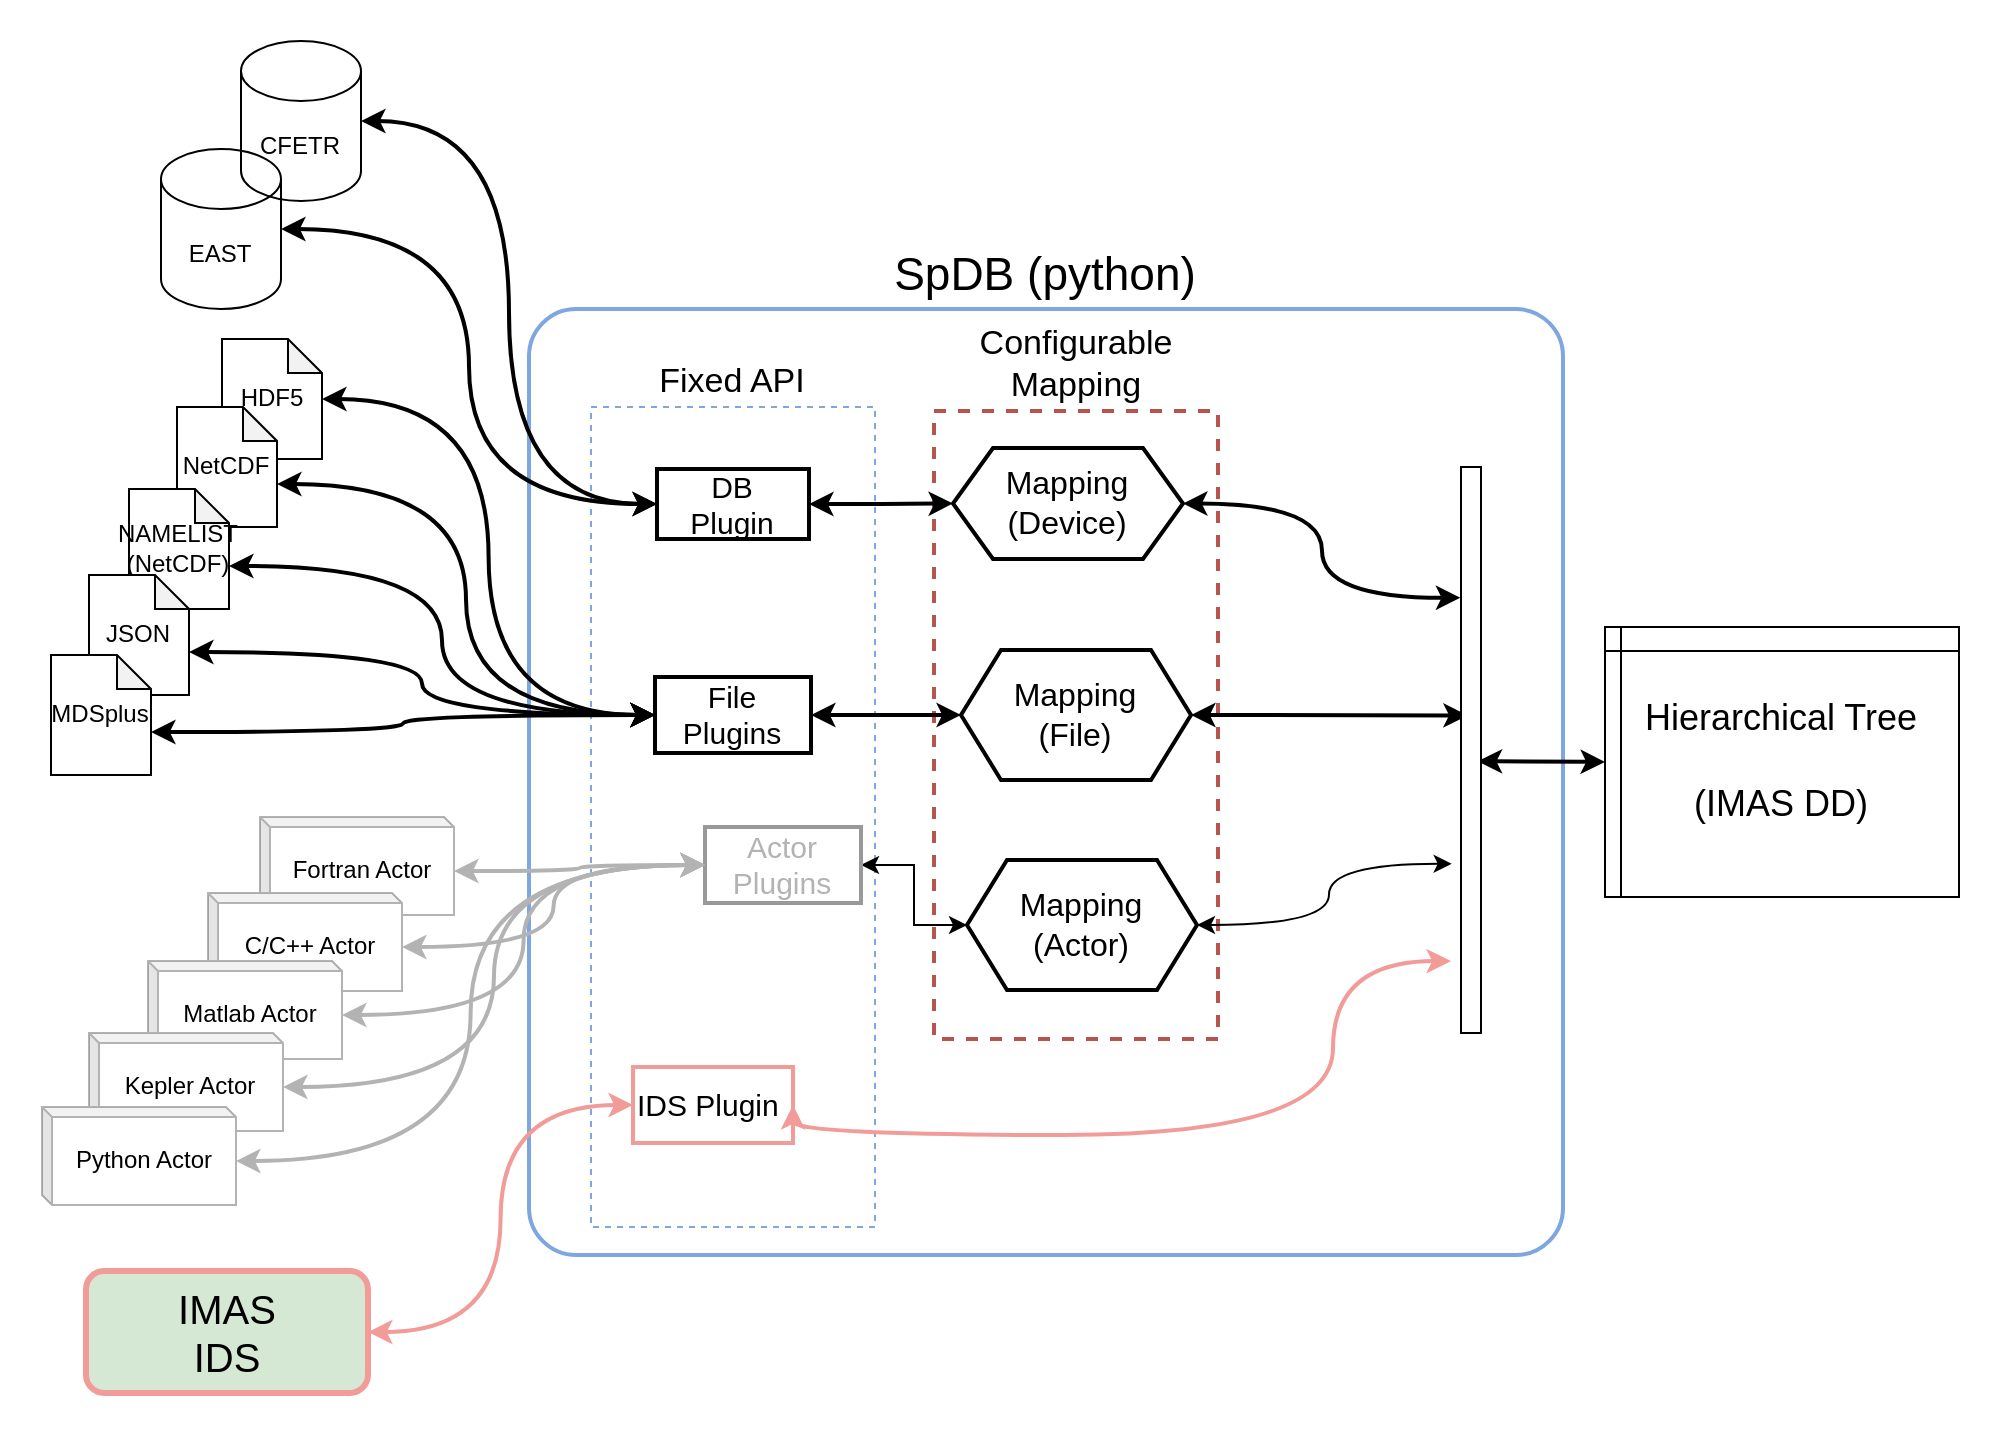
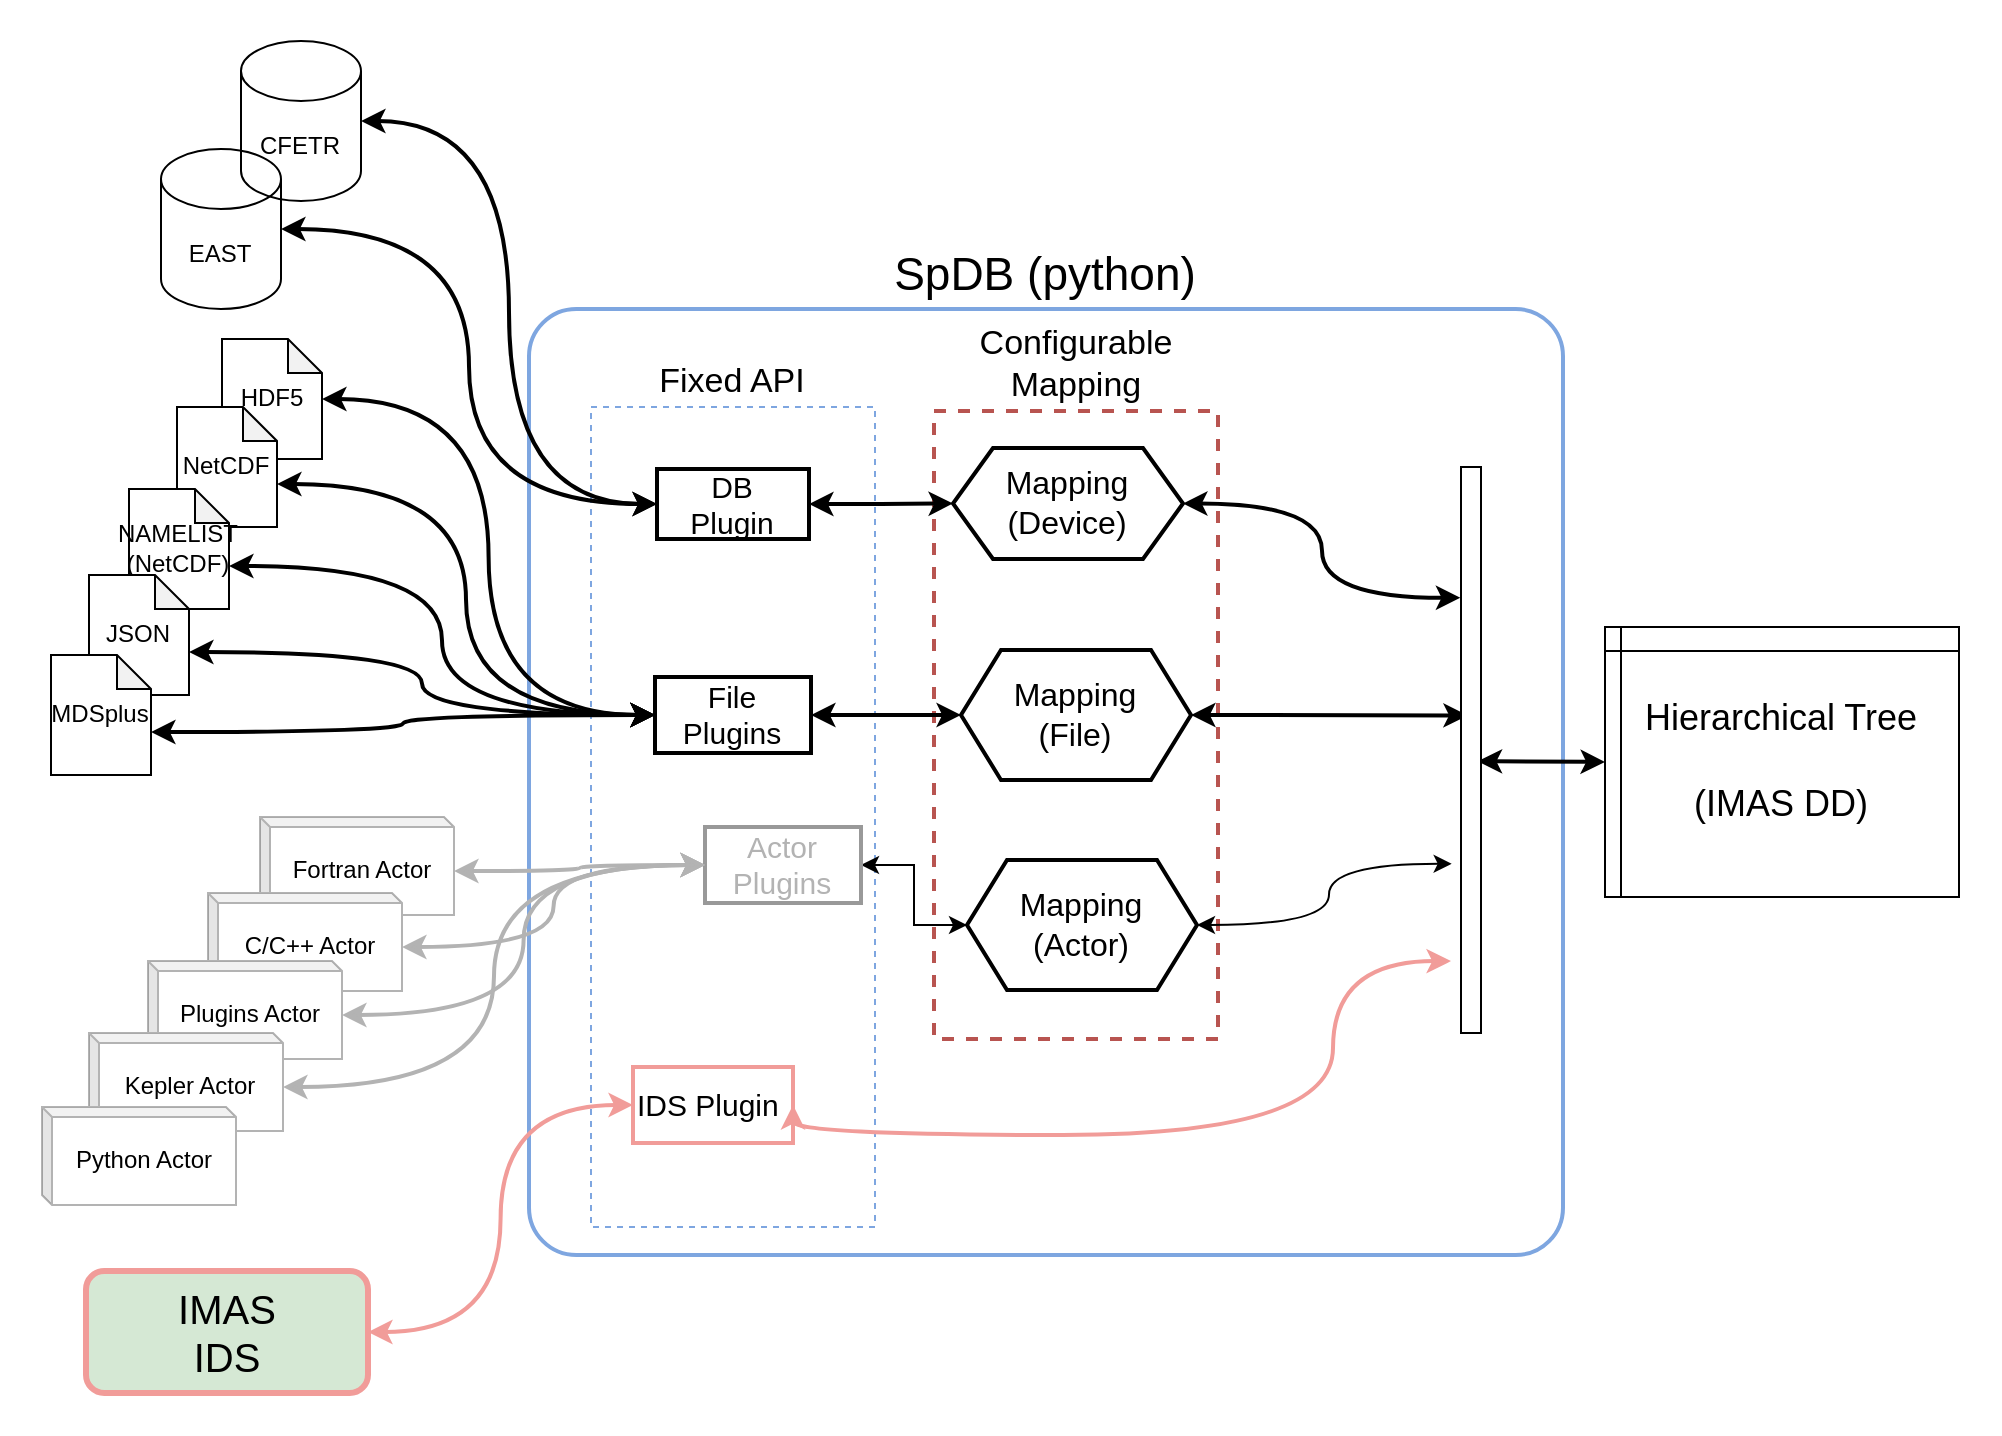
node "Matlab Actor": label "Matlab Actor" -> "Plugins Actor"
edge "Actor Plugins" -- "Python Actor": removed
